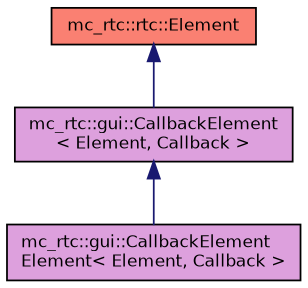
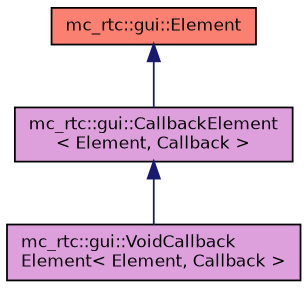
node "mc_rtc::rtc::Element": label "mc_rtc::rtc::Element" -> "mc_rtc::gui::Element"
node "mc_rtc::gui::CallbackElement Element< Element, Callback >": label "mc_rtc::gui::CallbackElement Element< Element, Callback >" -> "mc_rtc::gui::VoidCallback Element< Element, Callback >"
